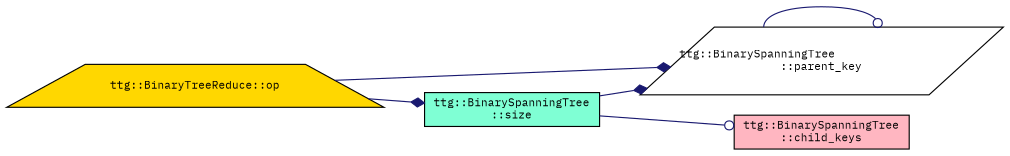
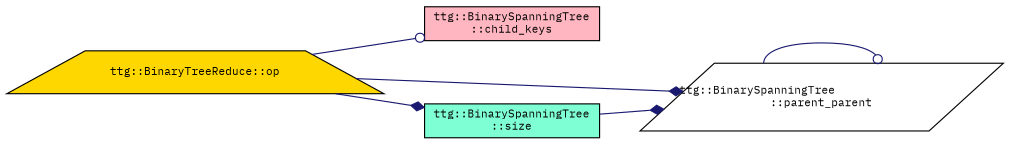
node "ttg::BinarySpanningTree ::parent_key": label "ttg::BinarySpanningTree ::parent_key" -> "ttg::BinarySpanningTree ::parent_parent"
edge "ttg::BinarySpanningTree ::size" -> "ttg::BinarySpanningTree ::child_keys": now "ttg::BinaryTreeReduce::op" -> "ttg::BinarySpanningTree ::child_keys"
